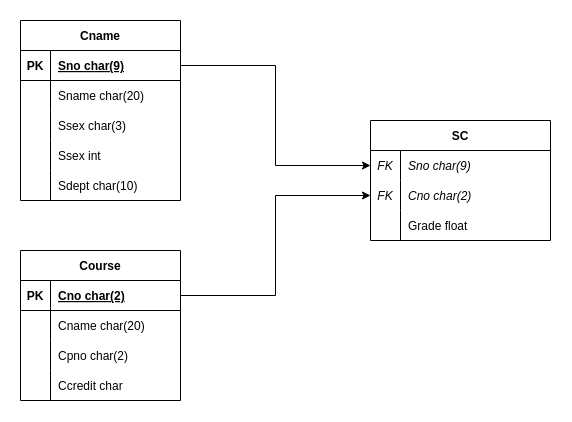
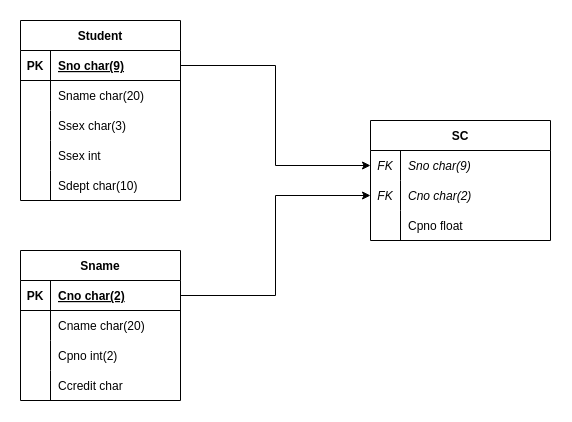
node "Cname": label "Cname" -> "Student"
node "Grade float": label "Grade float" -> "Cpno float"
node "Course": label "Course" -> "Sname"
node "Cpno char(2)": label "Cpno char(2)" -> "Cpno int(2)"
